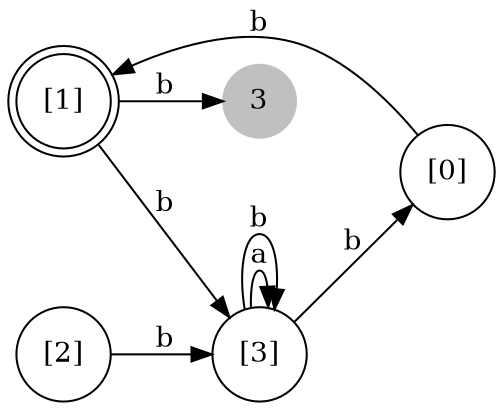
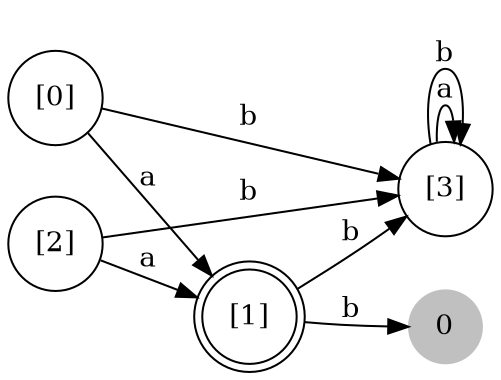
edge "[0]" -> "[1]": label "b" -> "a"
node "3": label "3" -> "0"
edge "[3]" -> "[0]": reversed
edge "[2]" -> "[1]": added, label "a"
